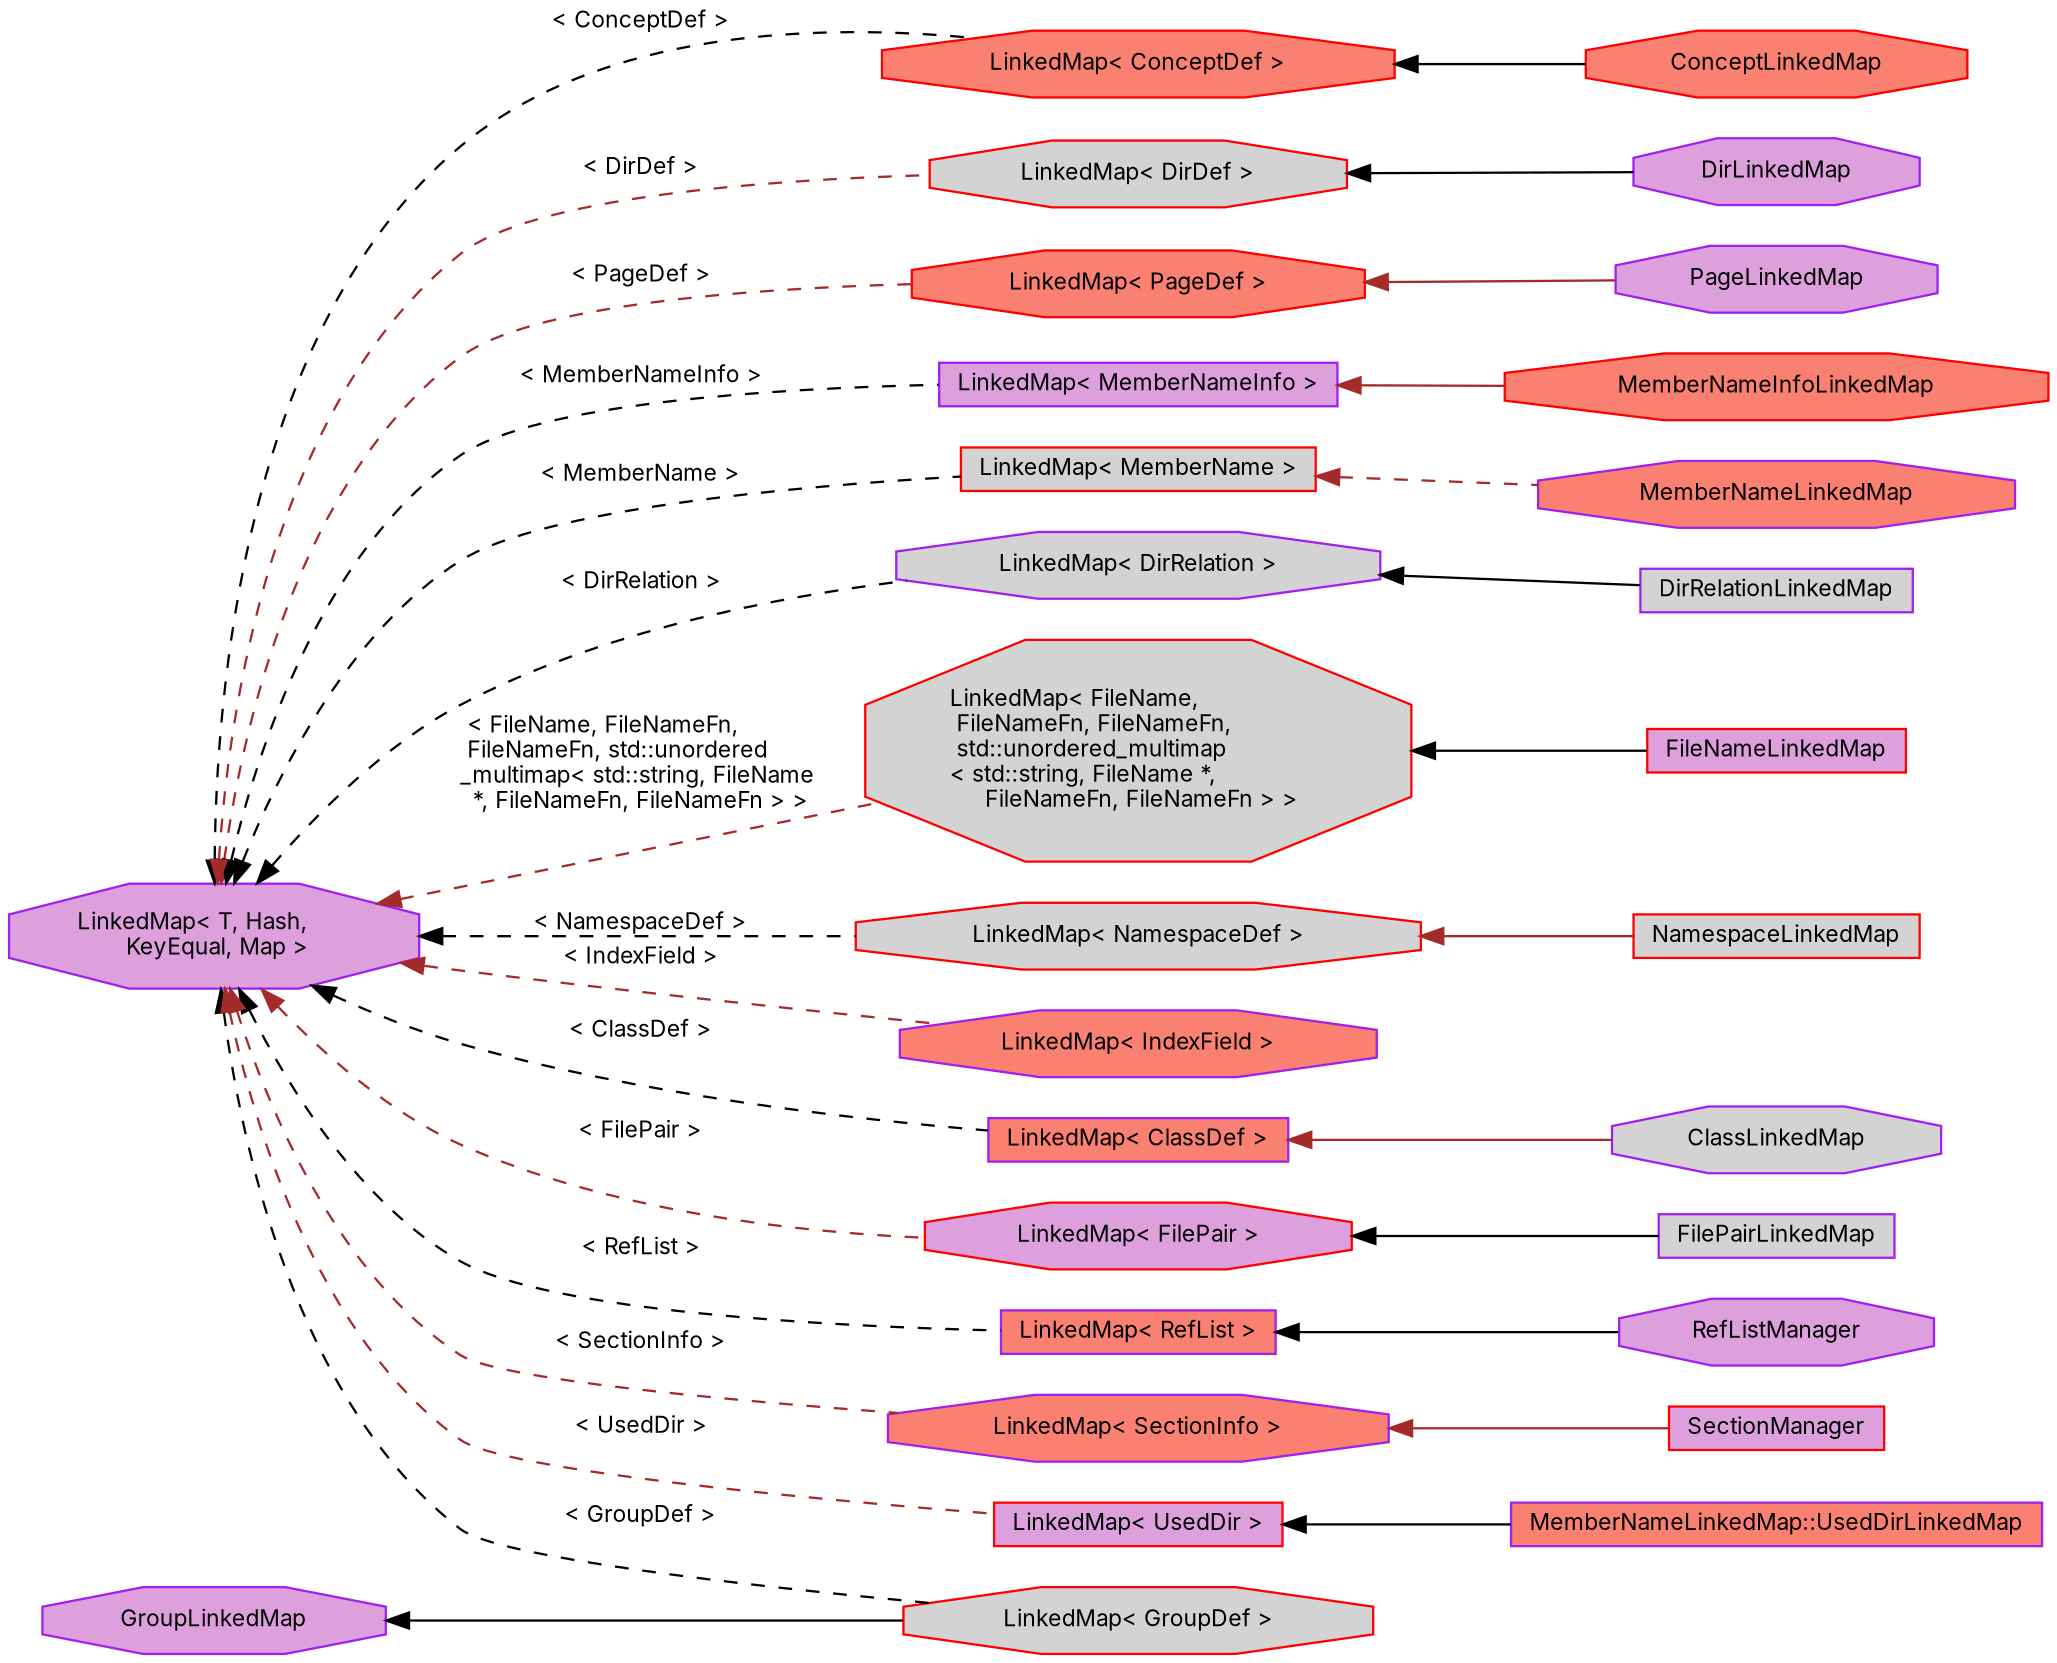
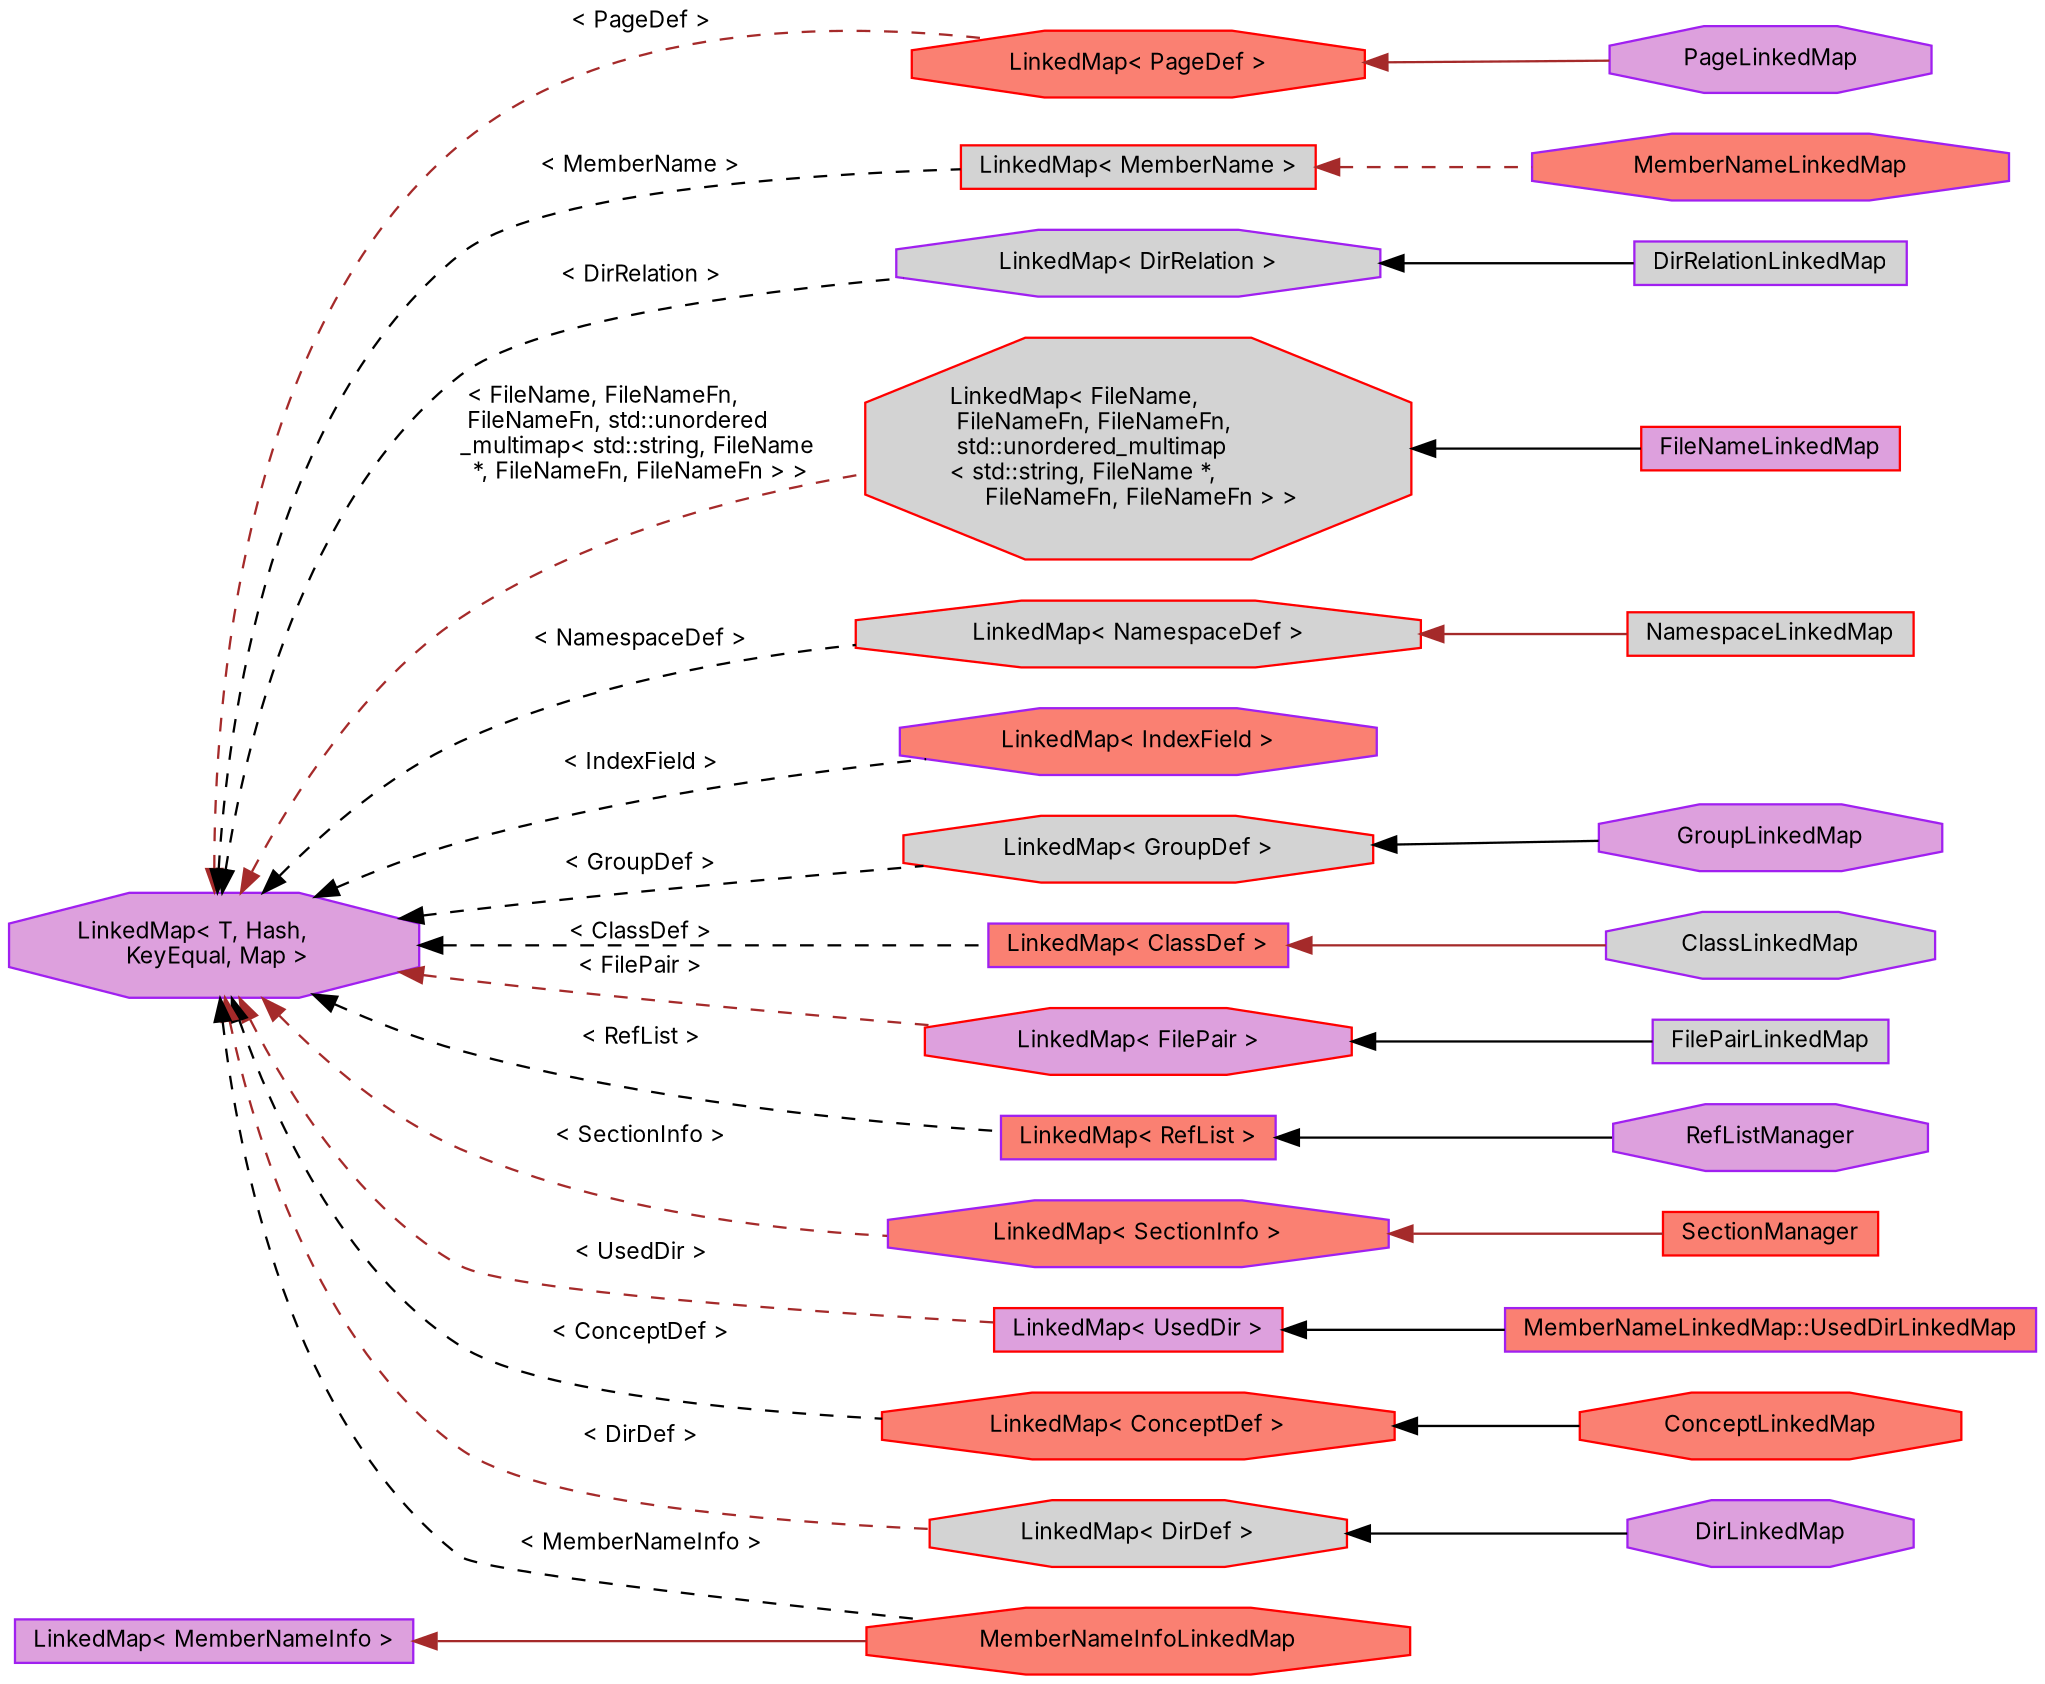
edge "LinkedMap< MemberNameInfo >" -> "LinkedMap< T, Hash, KeyEqual, Map >": now "MemberNameInfoLinkedMap" -> "LinkedMap< T, Hash, KeyEqual, Map >"
edge "LinkedMap< IndexField >" -> "LinkedMap< T, Hash, KeyEqual, Map >": color brown -> black
node "SectionManager": fillcolor plum -> salmon
edge "LinkedMap< GroupDef >" -> "GroupLinkedMap": reversed
